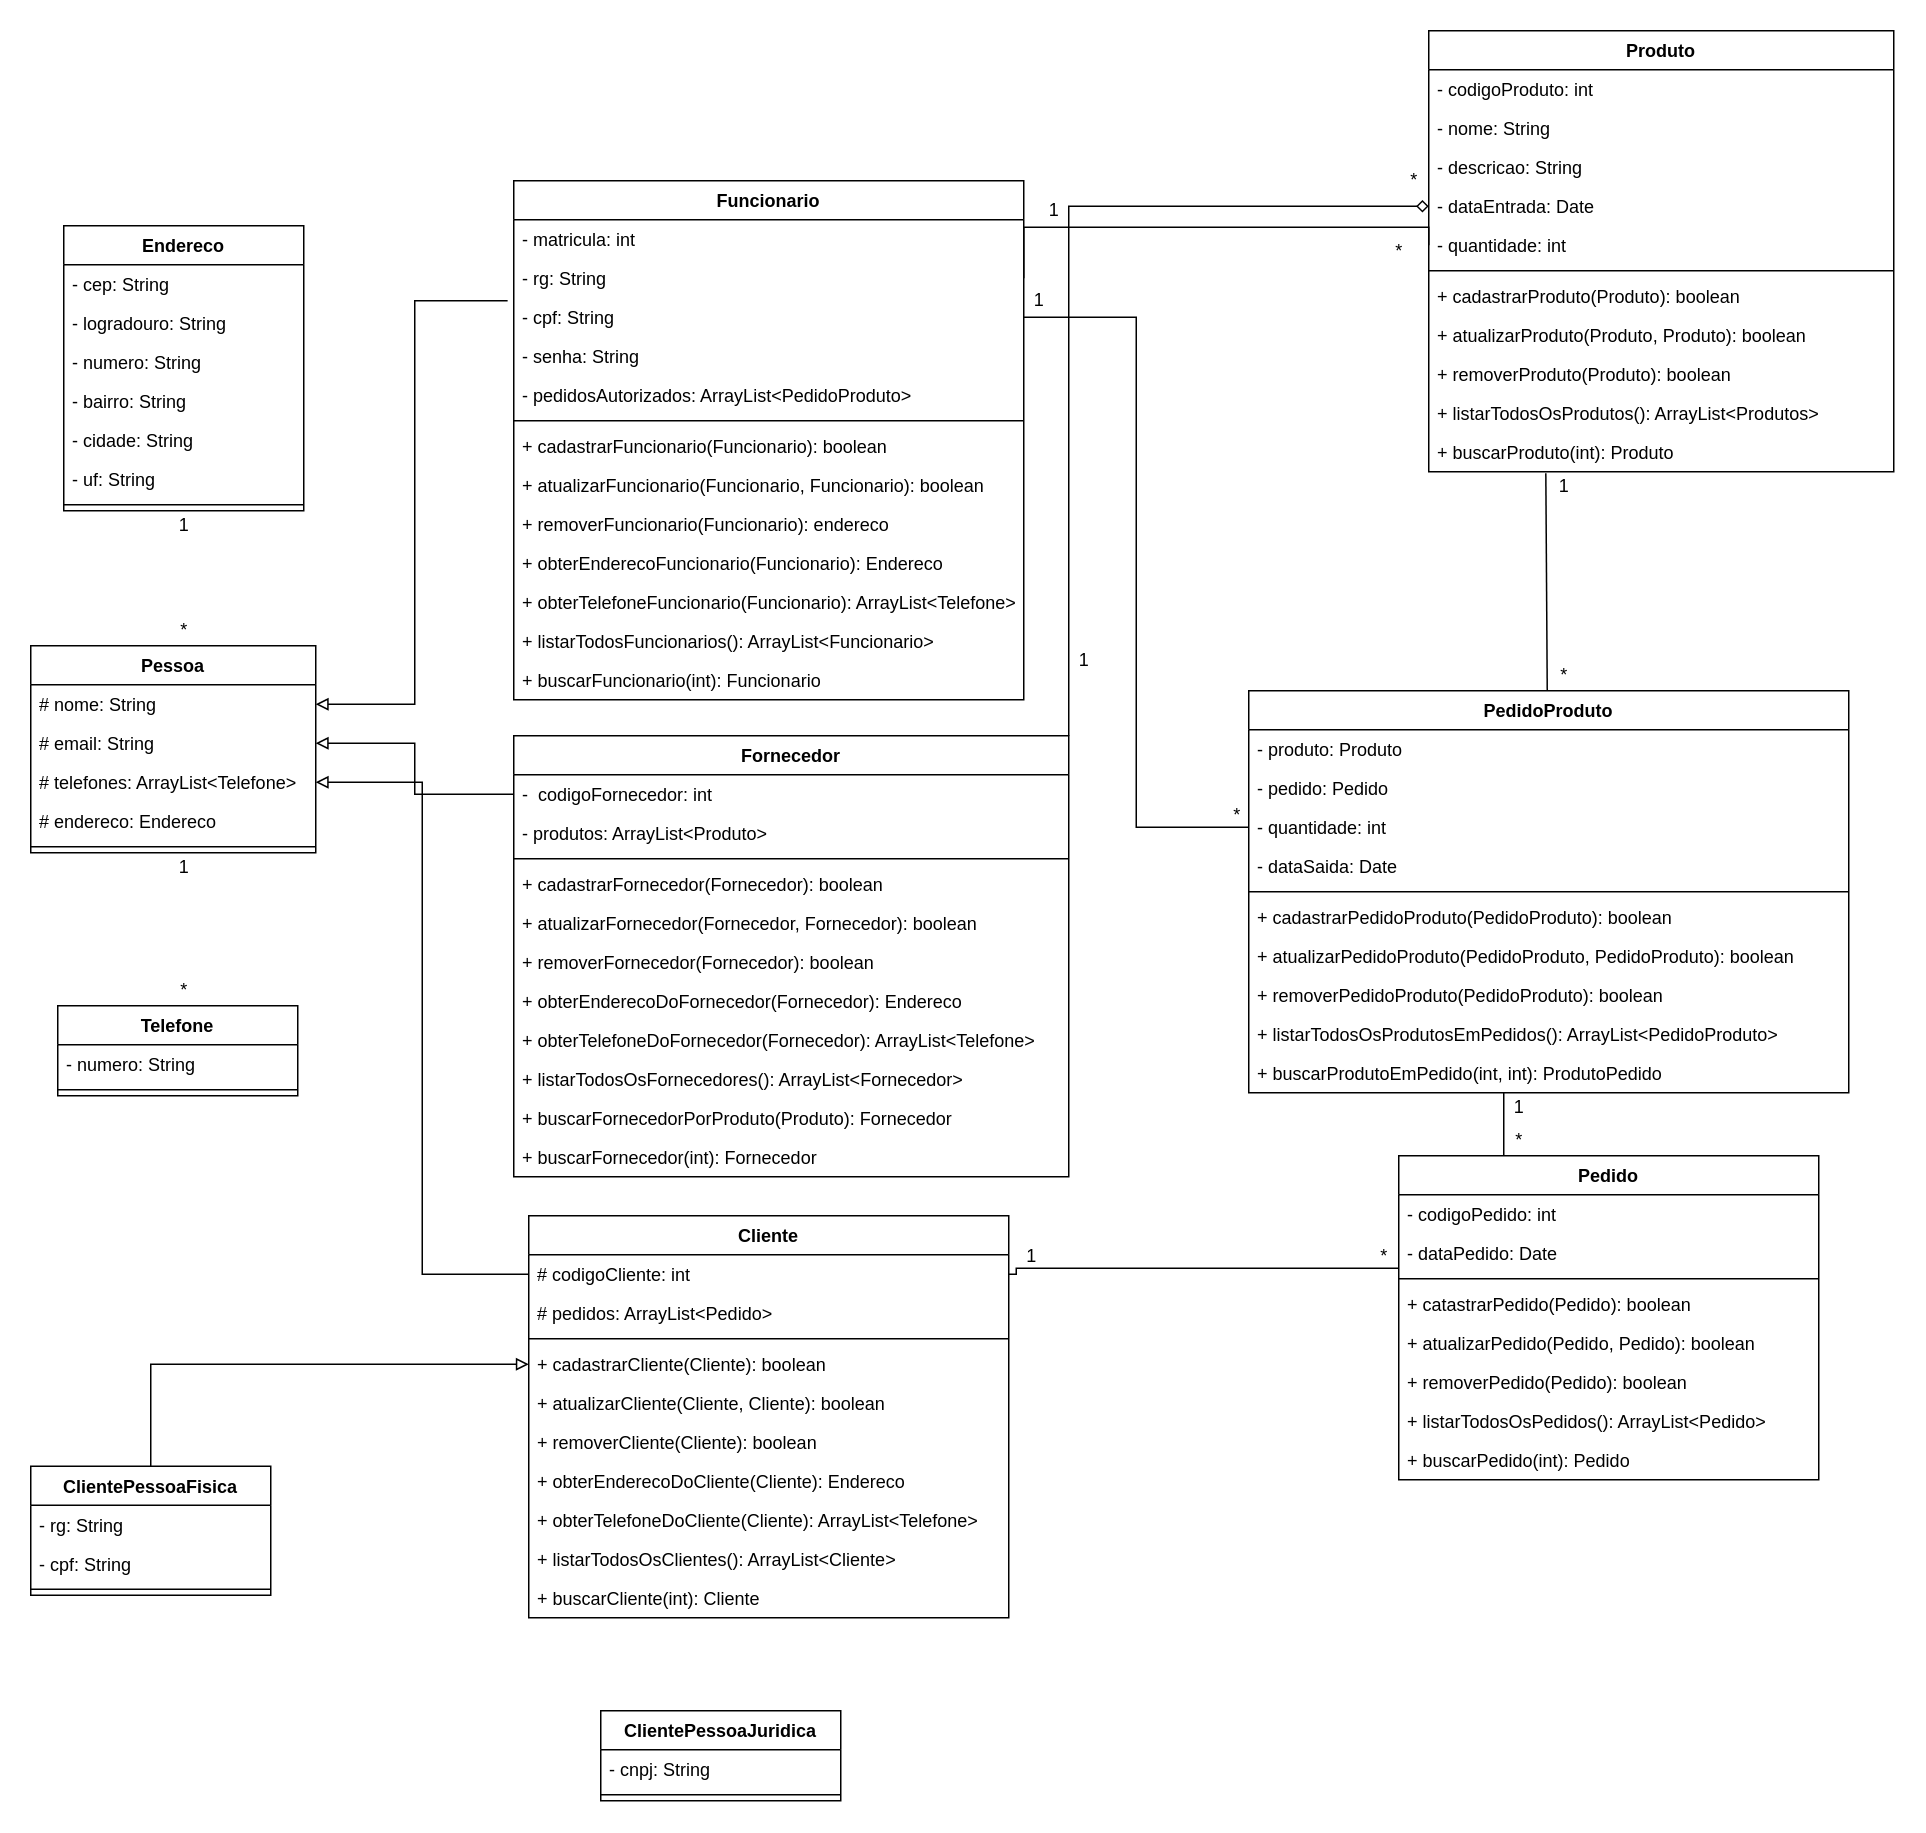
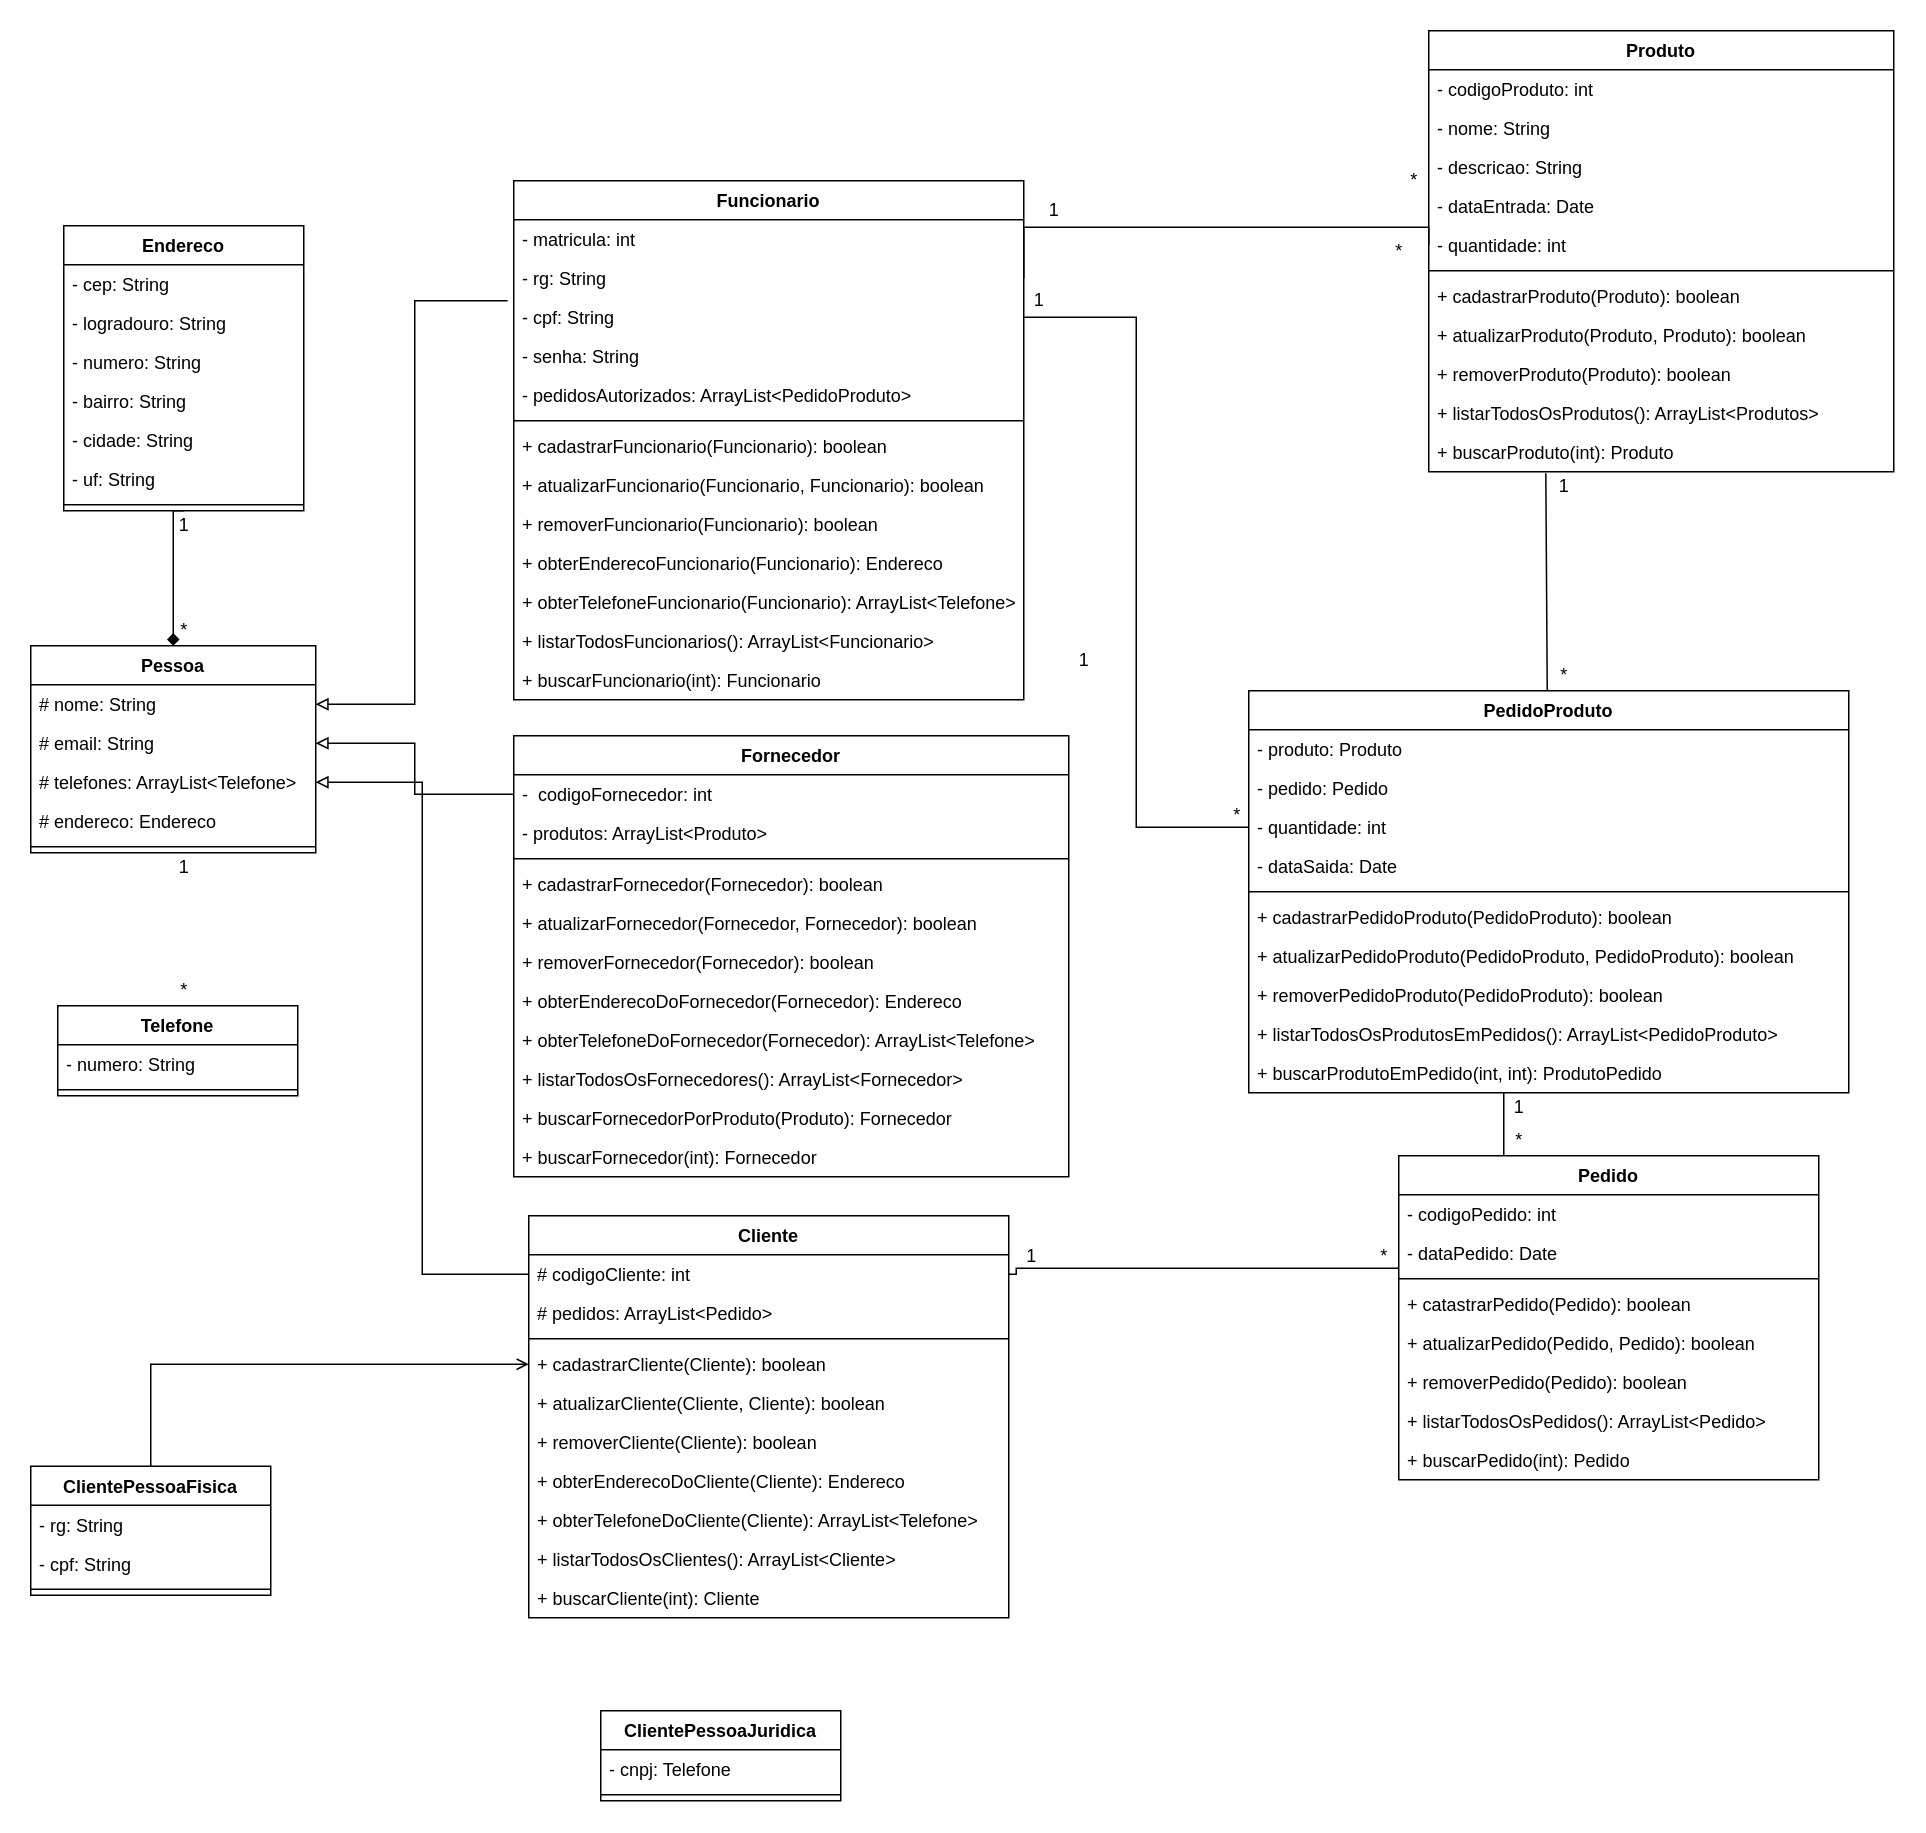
edge "Fornecedor" -> "- dataEntrada: Date": removed
node "+ removerFuncionario(Funcionario): endereco": label "+ removerFuncionario(Funcionario): endereco" -> "+ removerFuncionario(Funcionario): boolean"
edge "Endereco" -> "Pessoa": added
edge "ClientePessoaFisica" -> "+ cadastrarCliente(Cliente): boolean": arrowhead block -> open
node "- cnpj: String": label "- cnpj: String" -> "- cnpj: Telefone"
